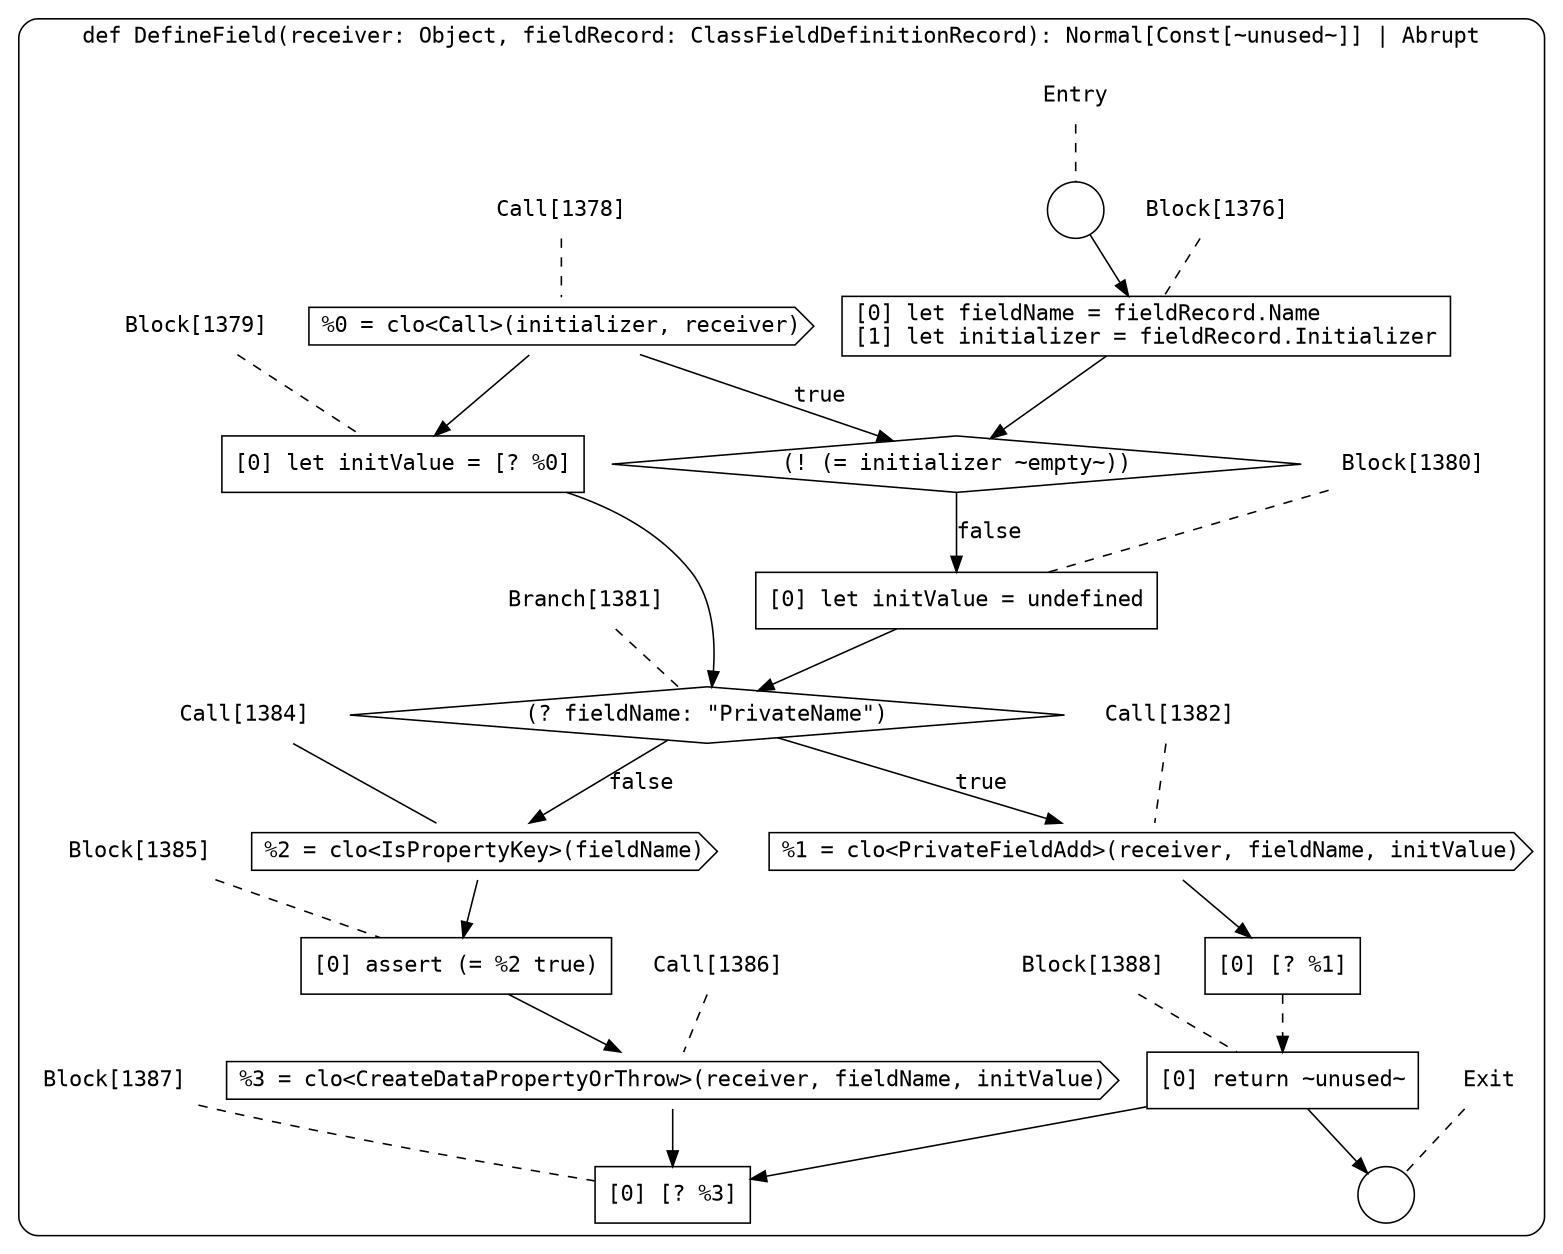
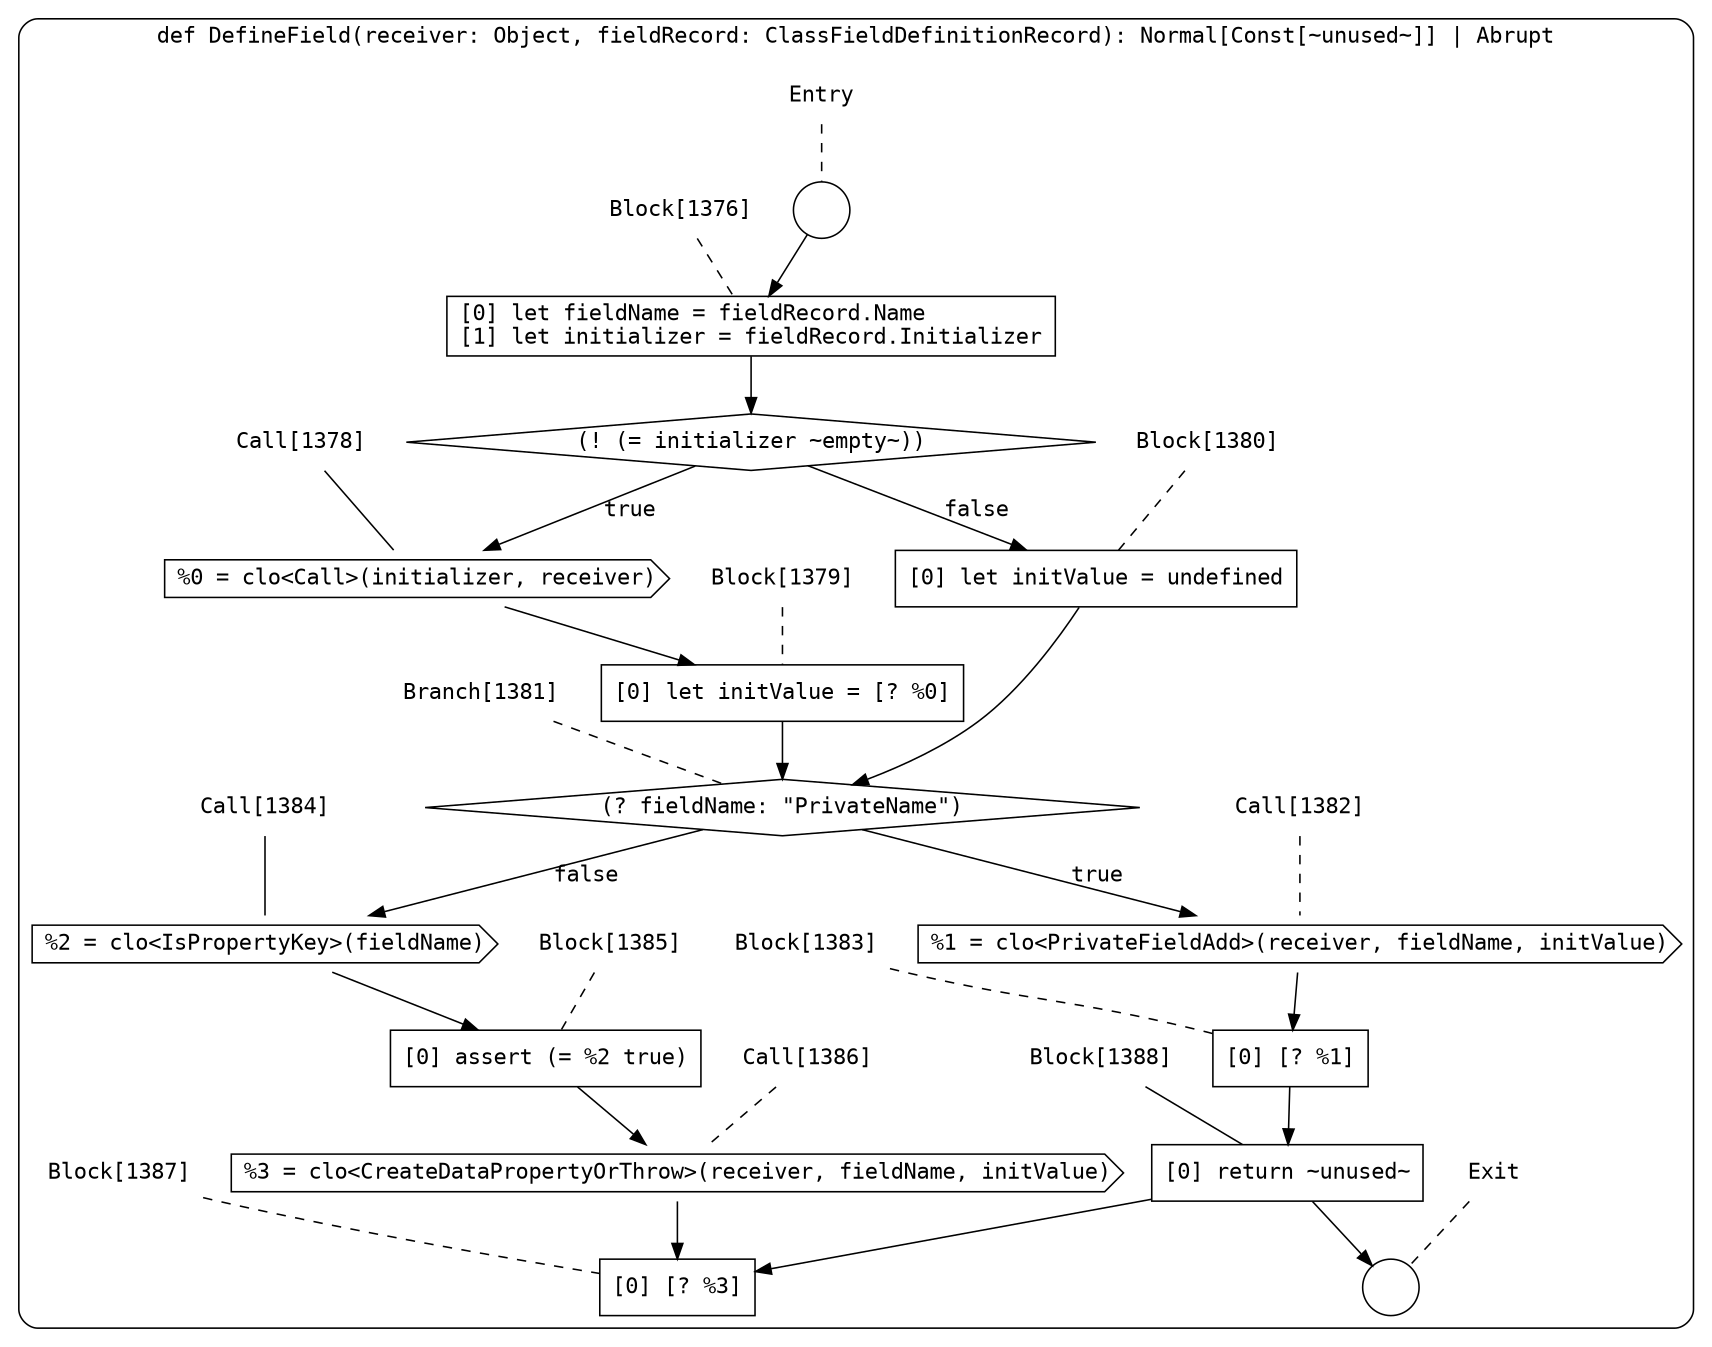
edge "Call[1378]" -- "%0 = clo<Call>(initializer, receiver)": style dashed -> solid
edge "%0 = clo<Call>(initializer, receiver)" -> "(! (= initializer ~empty~))": reversed
node "Block[1383]": added
edge "[0] [? %1]" -> "[0] return ~unused~": style dashed -> solid
edge "Block[1388]" -- "[0] return ~unused~": style dashed -> solid
